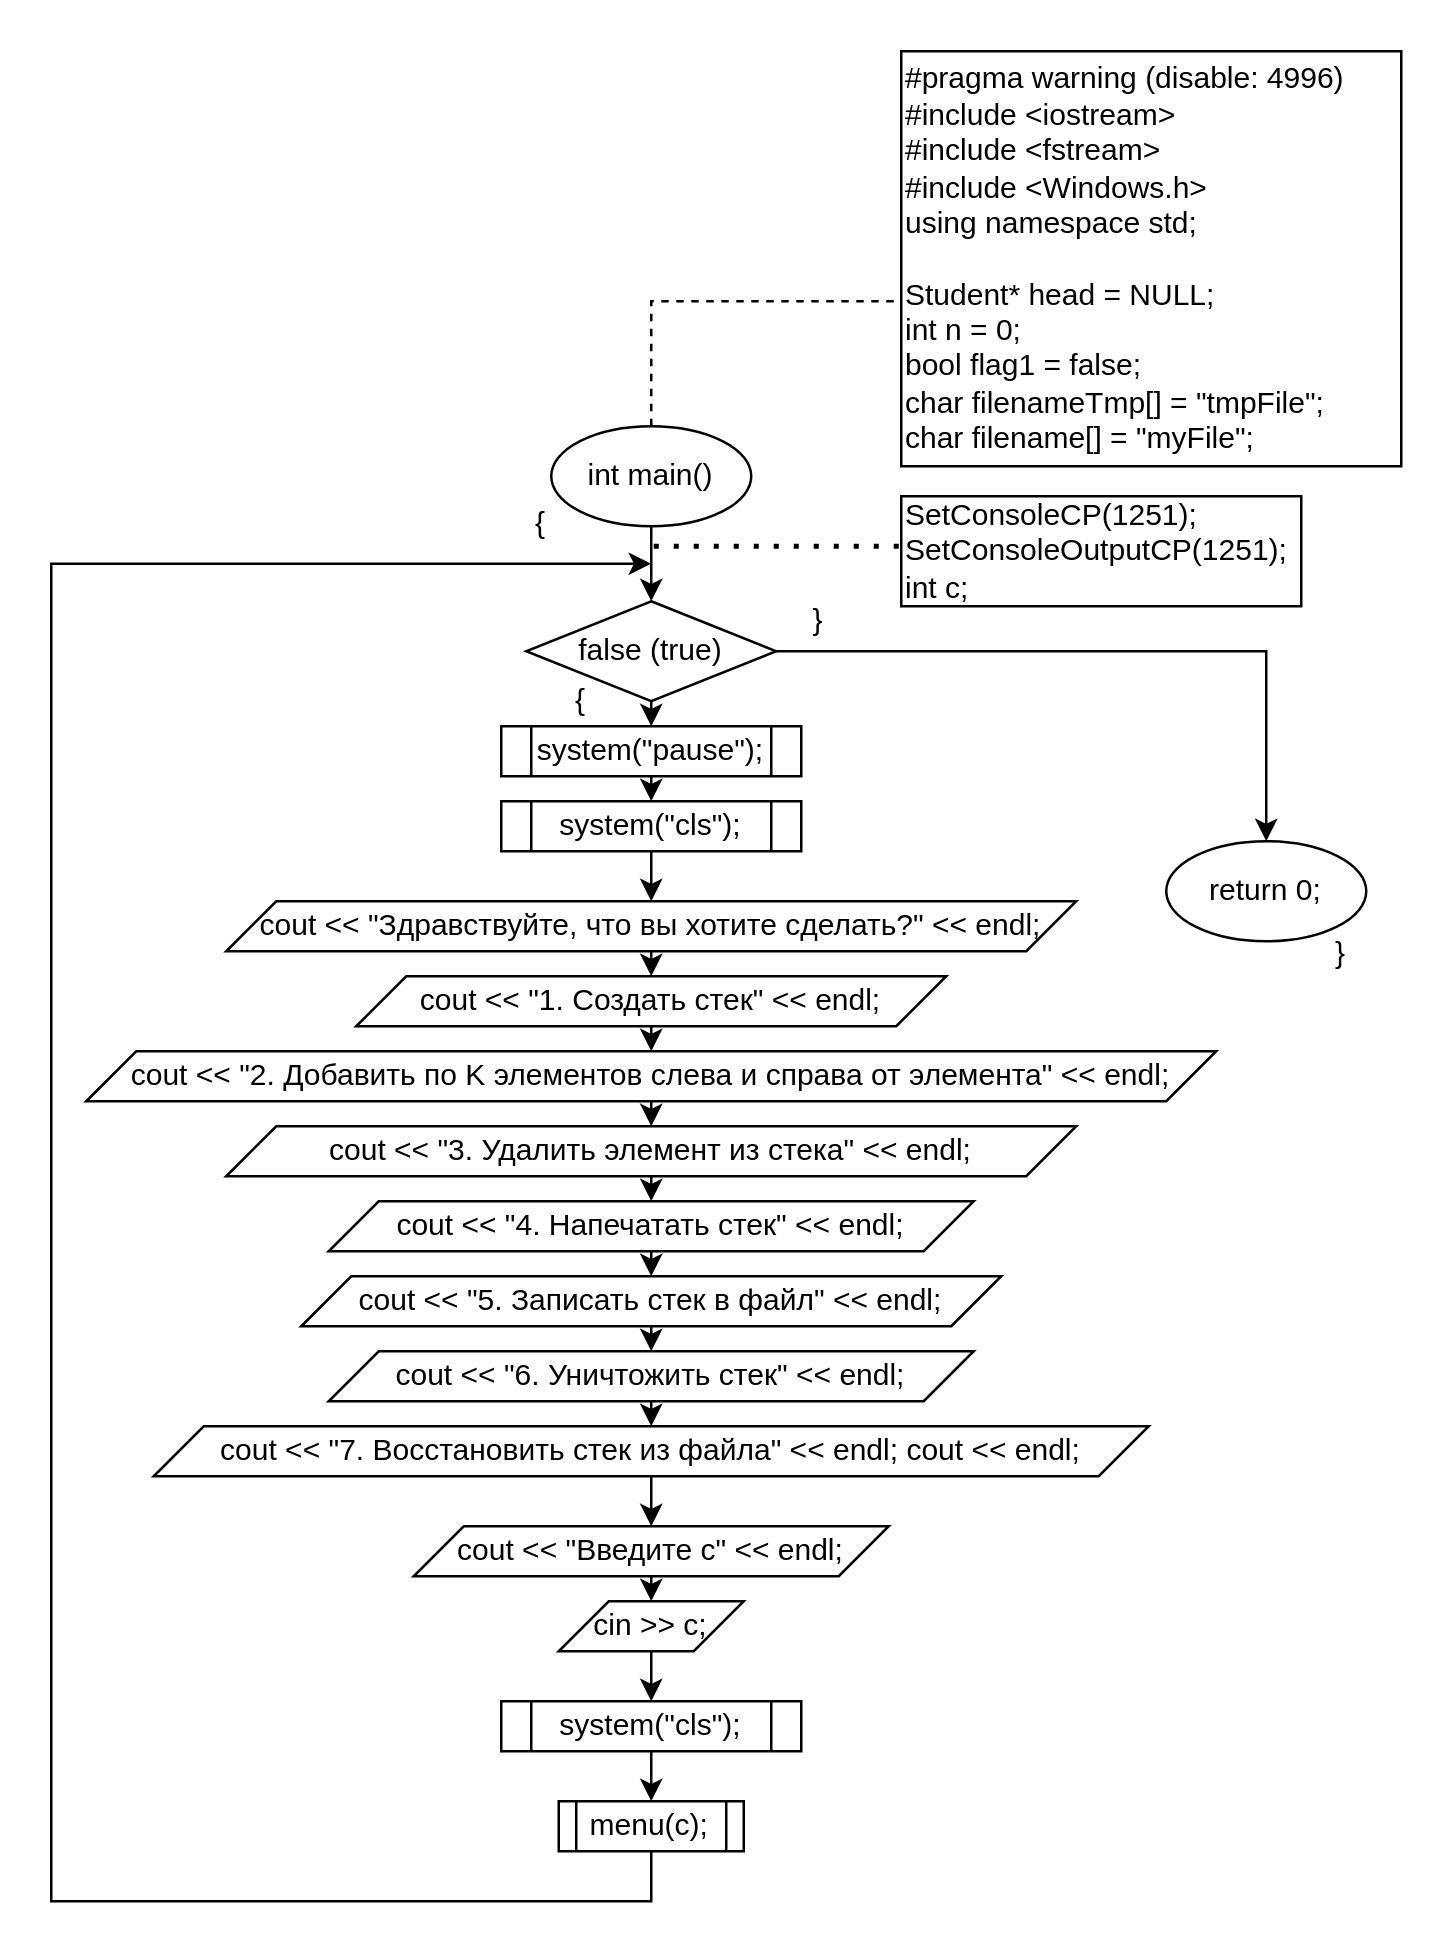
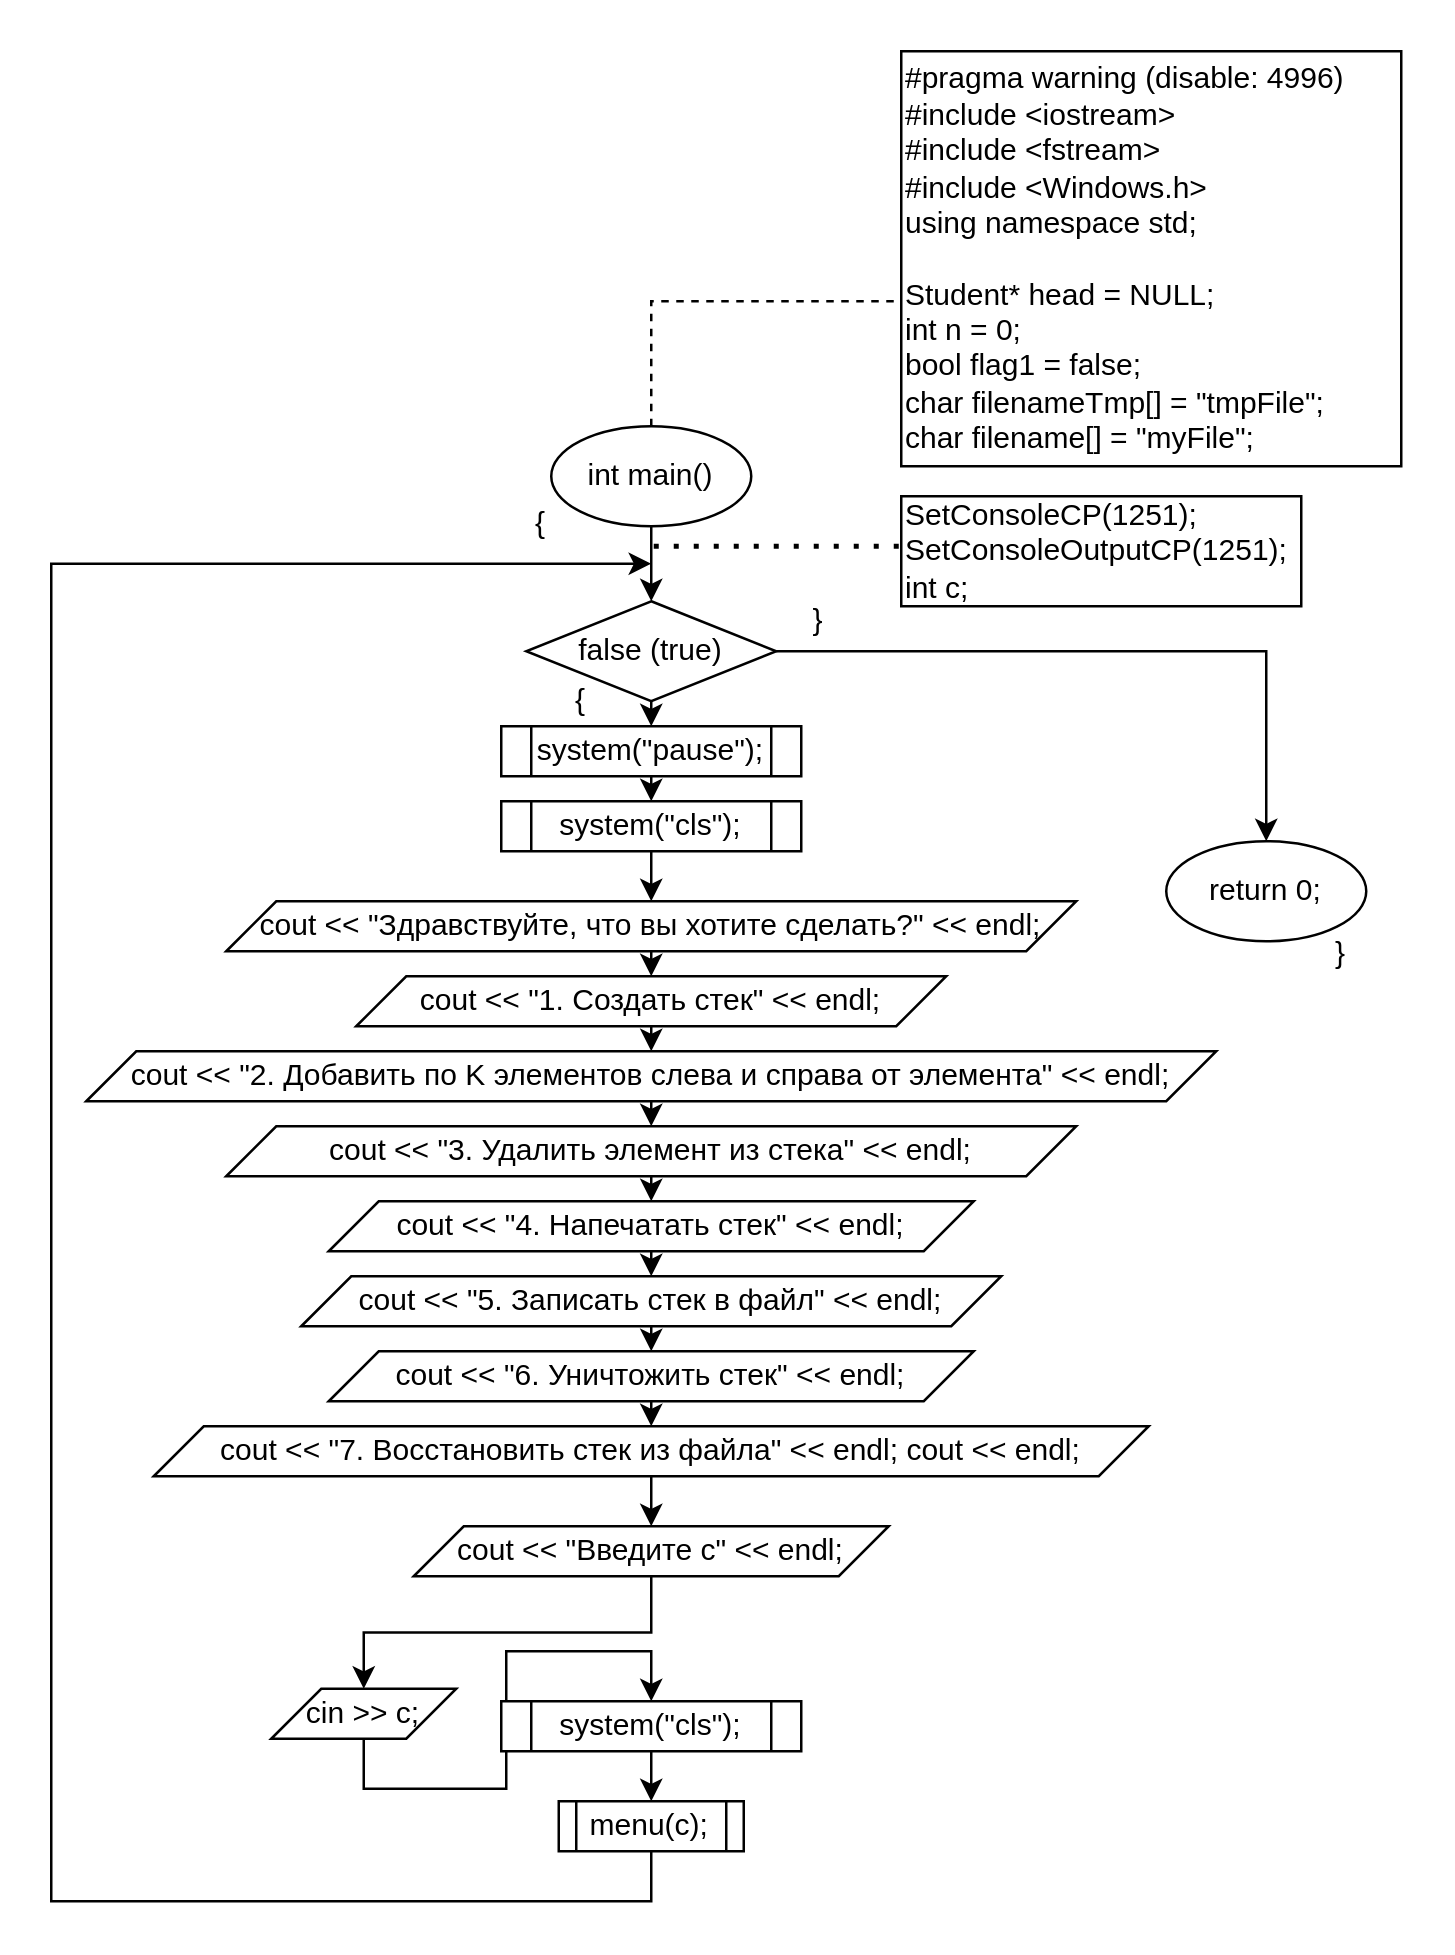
node "cin >> c;": moved (651, 1626) -> (364, 1714)
